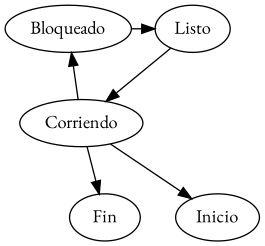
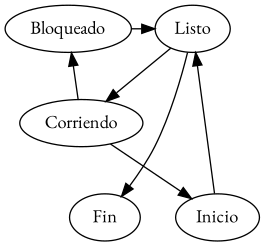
edge "Inicio" -> "Listo": added
edge "Corriendo" -> "Fin": now "Listo" -> "Fin"
